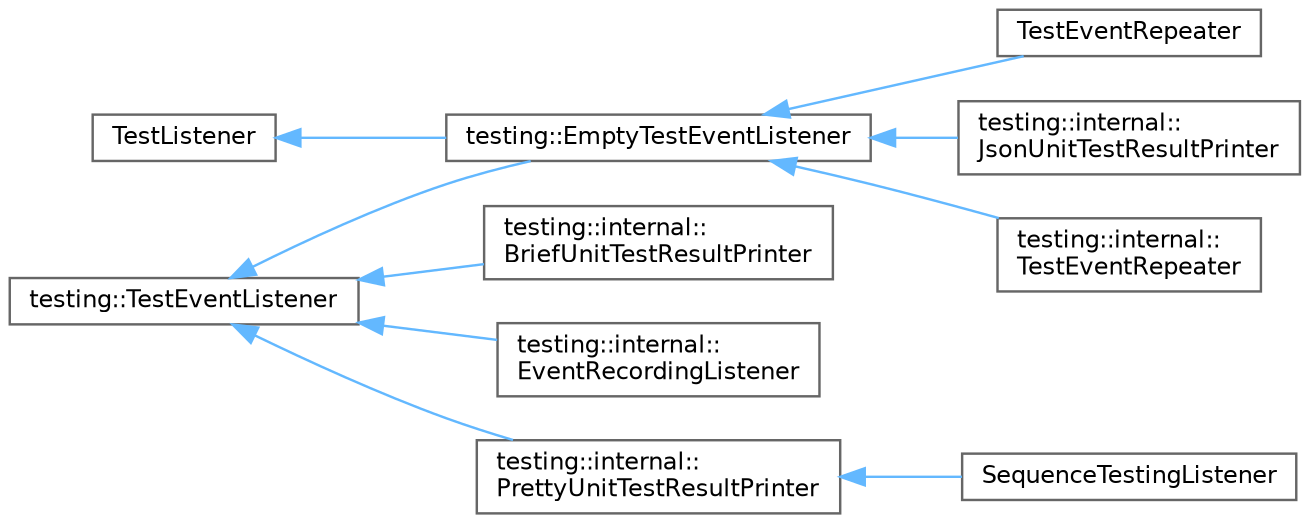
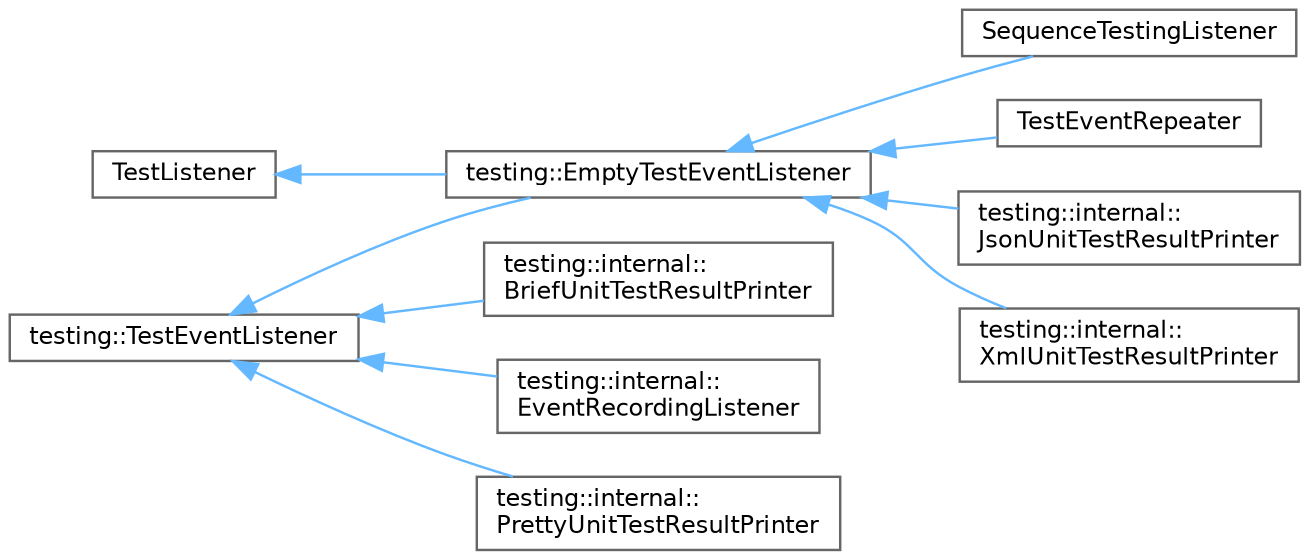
node "testing::internal:: TestEventRepeater": label "testing::internal:: TestEventRepeater" -> "testing::internal:: XmlUnitTestResultPrinter"
edge "SequenceTestingListener" -> "testing::internal:: PrettyUnitTestResultPrinter": now "SequenceTestingListener" -> "testing::EmptyTestEventListener"
